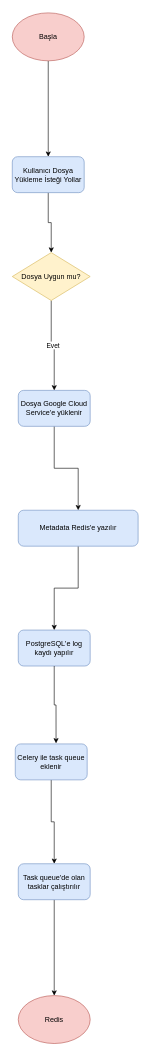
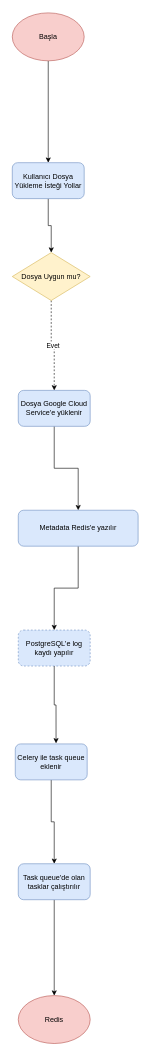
node "Kullanıcı Dosya Yükleme İsteği Yollar": moved (48, 174) -> (48, 180)
edge "Dosya Uygun mu?" -> "Dosya Google Cloud Service'e yüklenir": style solid -> dashed
node "PostgreSQL'e log kaydı yapılır": style solid -> dashed
